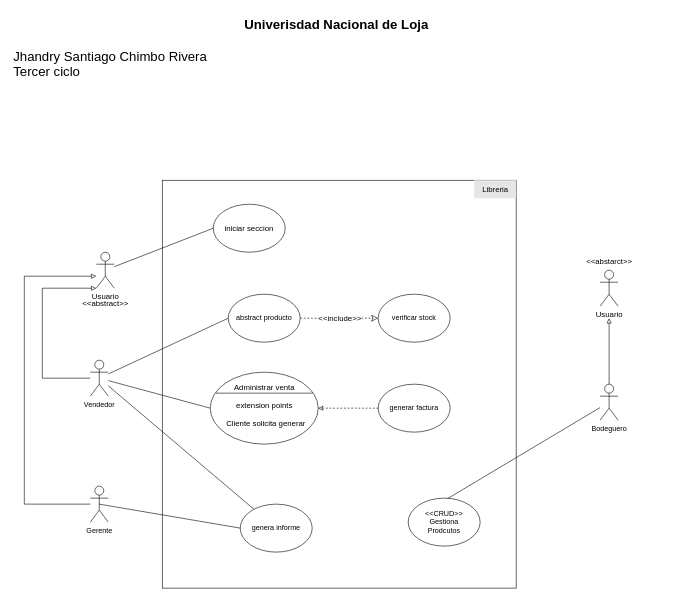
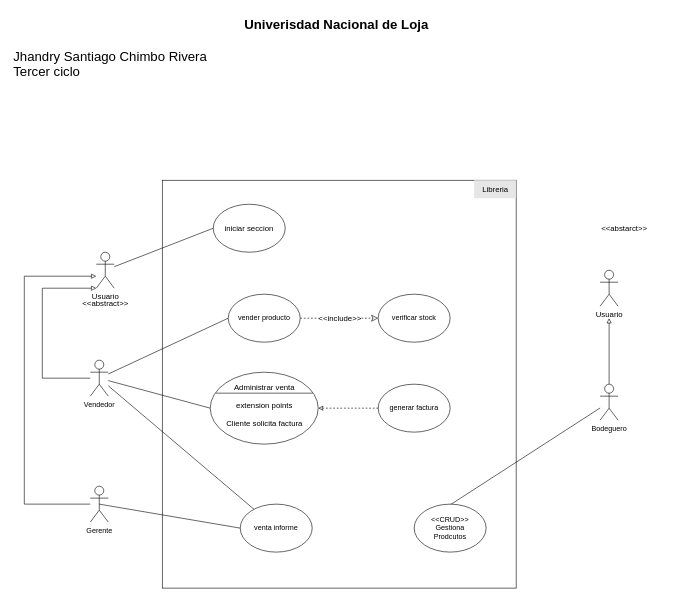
node "<<abstarct>>": moved (609, 261) -> (624, 228)
node "abstract producto": label "abstract producto" -> "vender producto"
node "Cliente solicita generar": label "Cliente solicita generar" -> "Cliente solicita factura"
node "<<CRUD>> Gestiona Prodcutos": moved (444, 522) -> (450, 528)
node "genera informe": label "genera informe" -> "venta informe"
